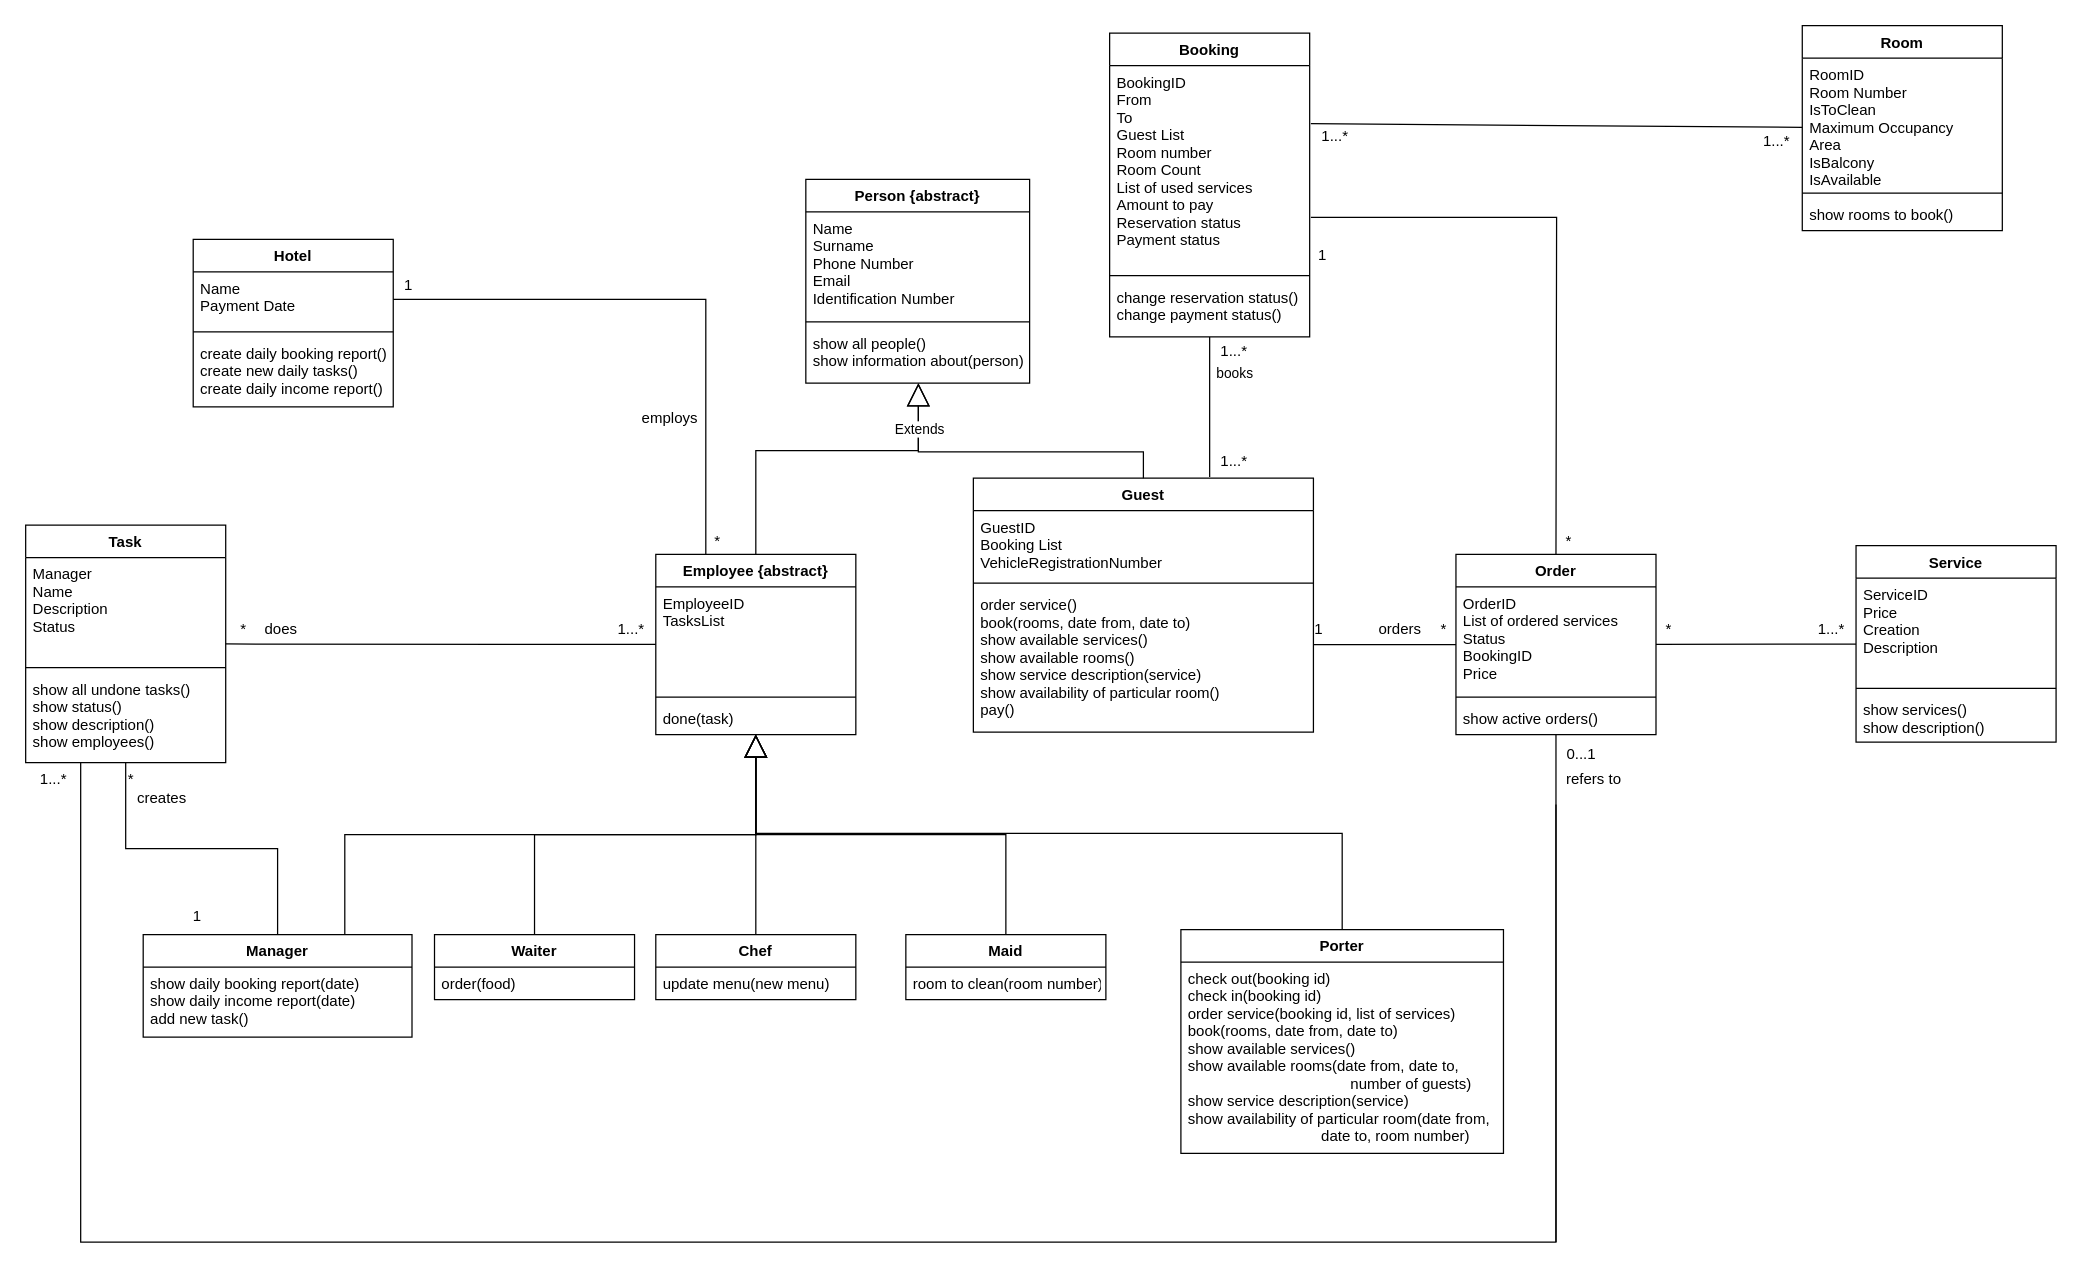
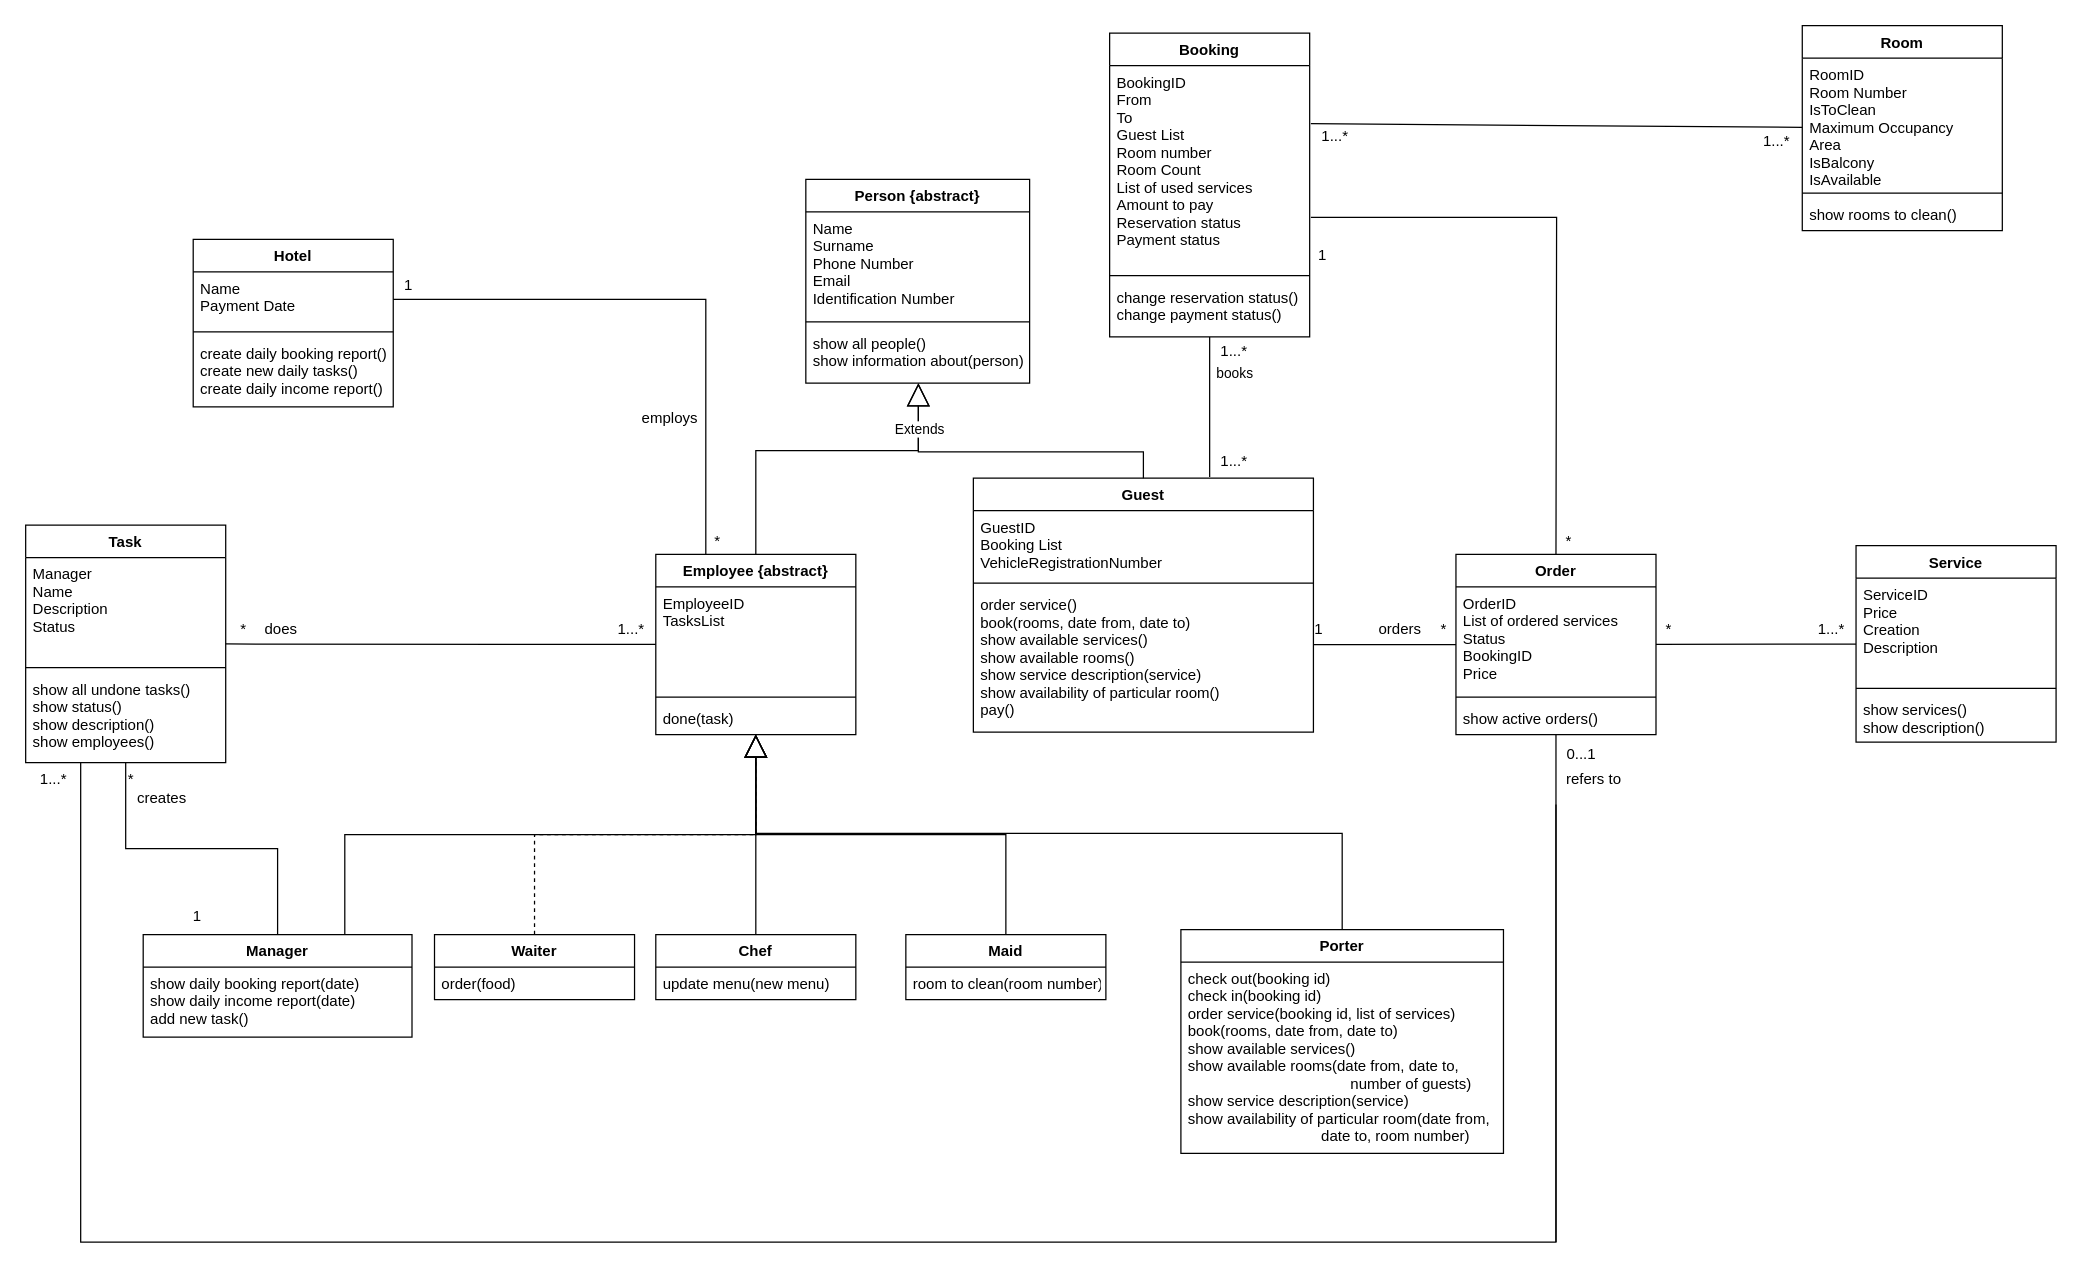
node "show rooms to book()": label "show rooms to book()" -> "show rooms to clean()"
edge "Waiter" -> "Employee {abstract}": style solid -> dashed
